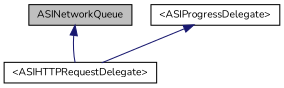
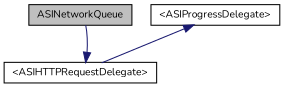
edge "<ASIHTTPRequestDelegate>" -> "ASINetworkQueue": reversed
